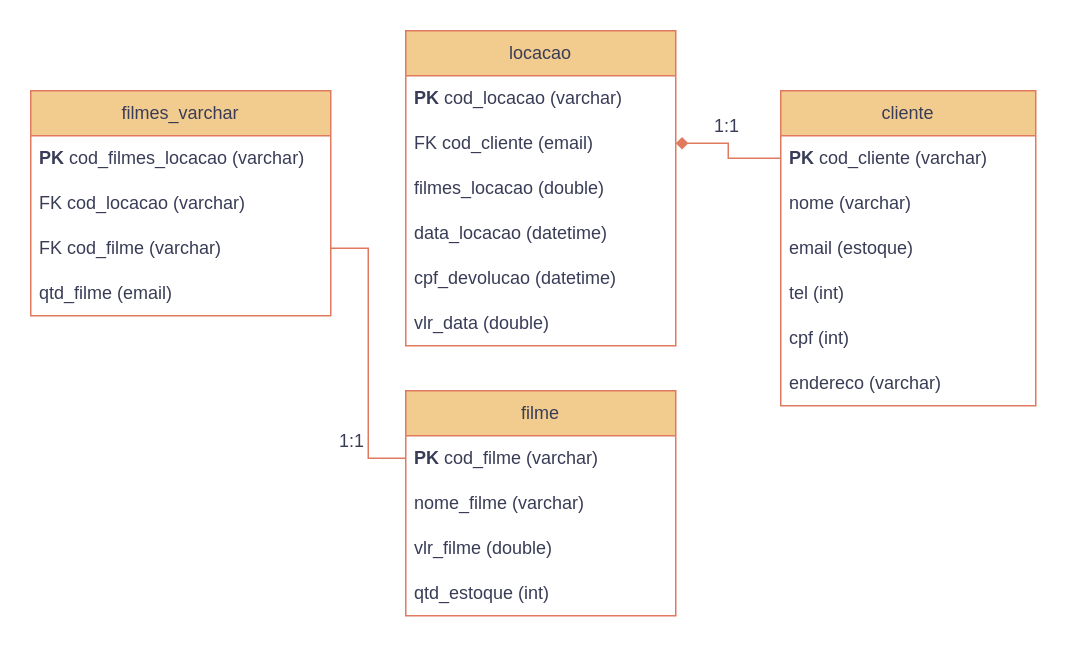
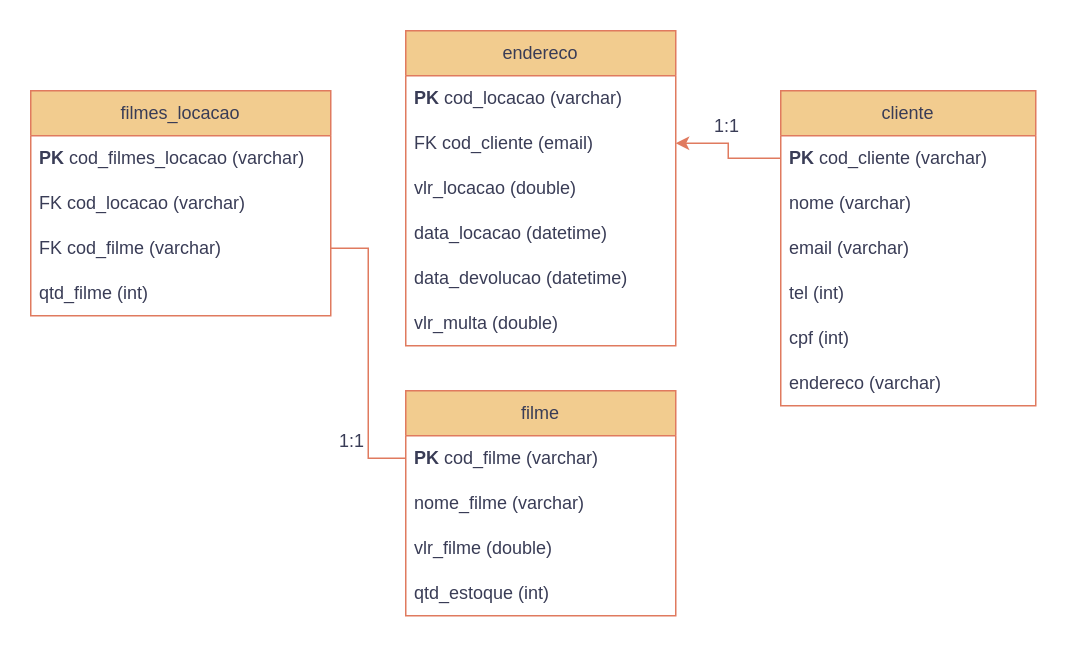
node "locacao": label "locacao" -> "endereco"
node "filmes_varchar": label "filmes_varchar" -> "filmes_locacao"
edge "PK cod_cliente (varchar)" -> "FK cod_cliente (email)": arrowhead diamond -> classic
node "filmes_locacao (double)": label "filmes_locacao (double)" -> "vlr_locacao (double)"
node "email (estoque)": label "email (estoque)" -> "email (varchar)"
node "cpf_devolucao (datetime)": label "cpf_devolucao (datetime)" -> "data_devolucao (datetime)"
node "qtd_filme (email)": label "qtd_filme (email)" -> "qtd_filme (int)"
node "vlr_data (double)": label "vlr_data (double)" -> "vlr_multa (double)"
